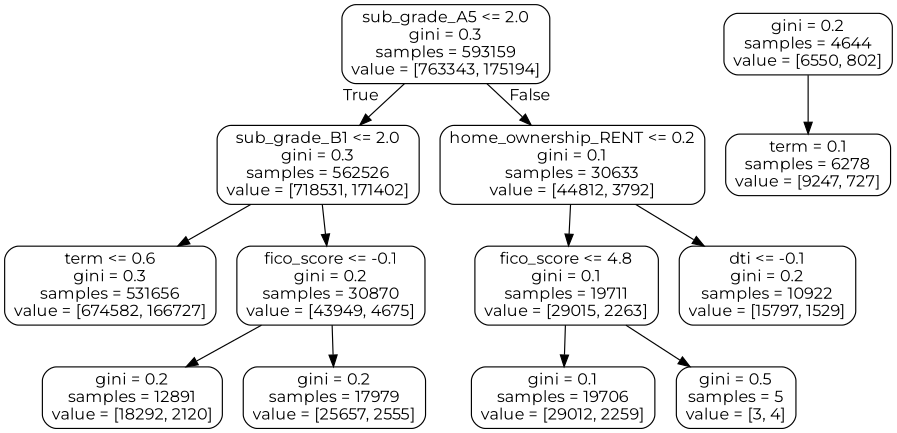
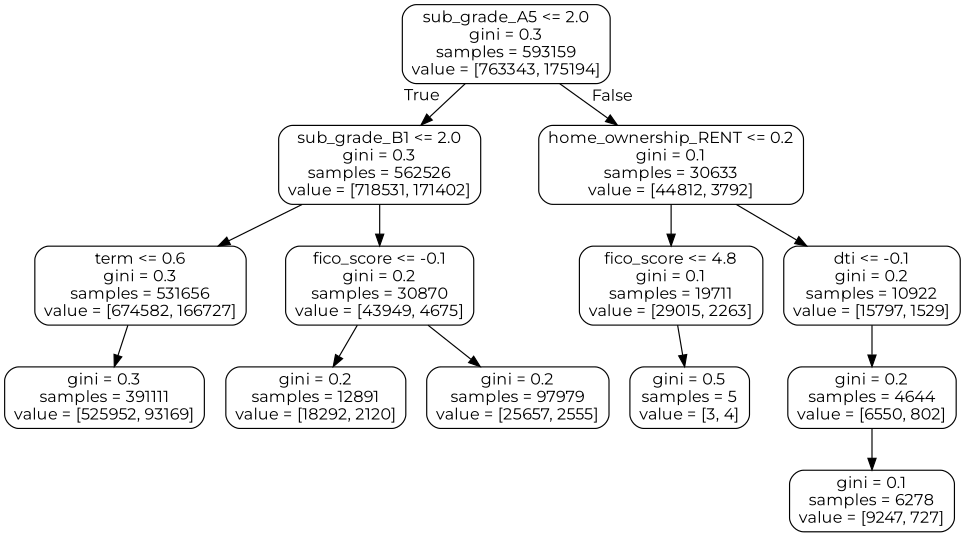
node "term = 0.1 samples = 6278 value = [9247, 727]": label "term = 0.1 samples = 6278 value = [9247, 727]" -> "gini = 0.1 samples = 6278 value = [9247, 727]"
edge "dti <= -0.1 gini = 0.2 samples = 10922 value = [15797, 1529]" -> "gini = 0.2 samples = 4644 value = [6550, 802]": added
node "gini = 0.3 samples = 391111 value = [525952, 93169]": added
node "gini = 0.2 samples = 17979 value = [25657, 2555]": label "gini = 0.2 samples = 17979 value = [25657, 2555]" -> "gini = 0.2 samples = 97979 value = [25657, 2555]"
node "gini = 0.1 samples = 19706 value = [29012, 2259]": removed
